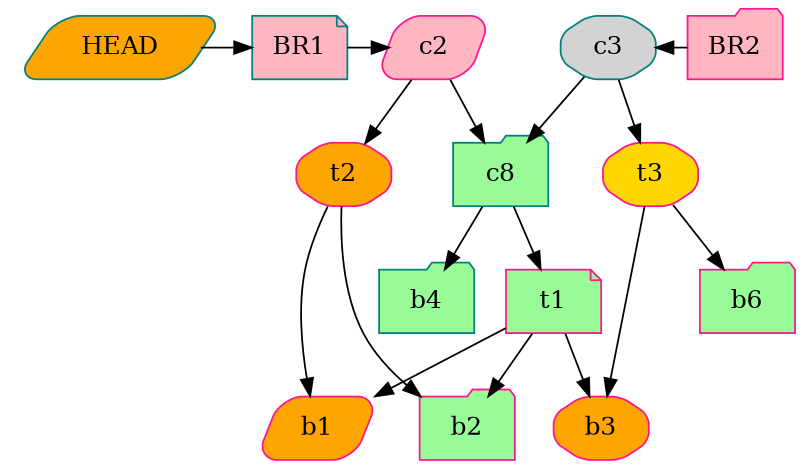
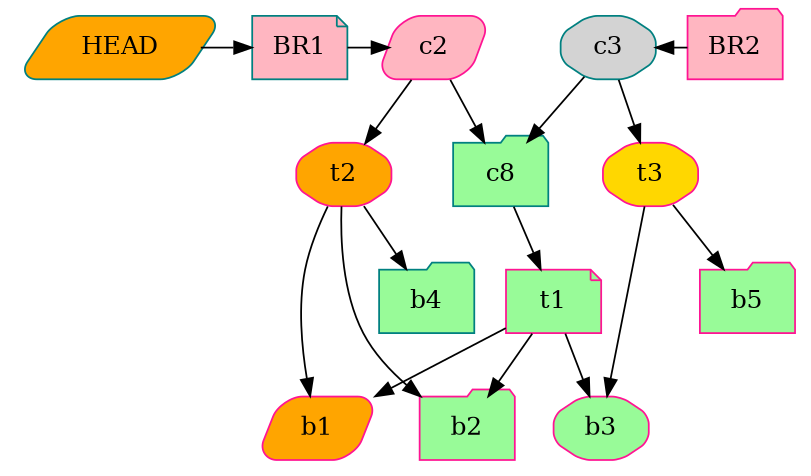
edge "c8" -> "b4": now "t2" -> "b4"
node "b6": label "b6" -> "b5"
node "b3": fillcolor orange -> palegreen
